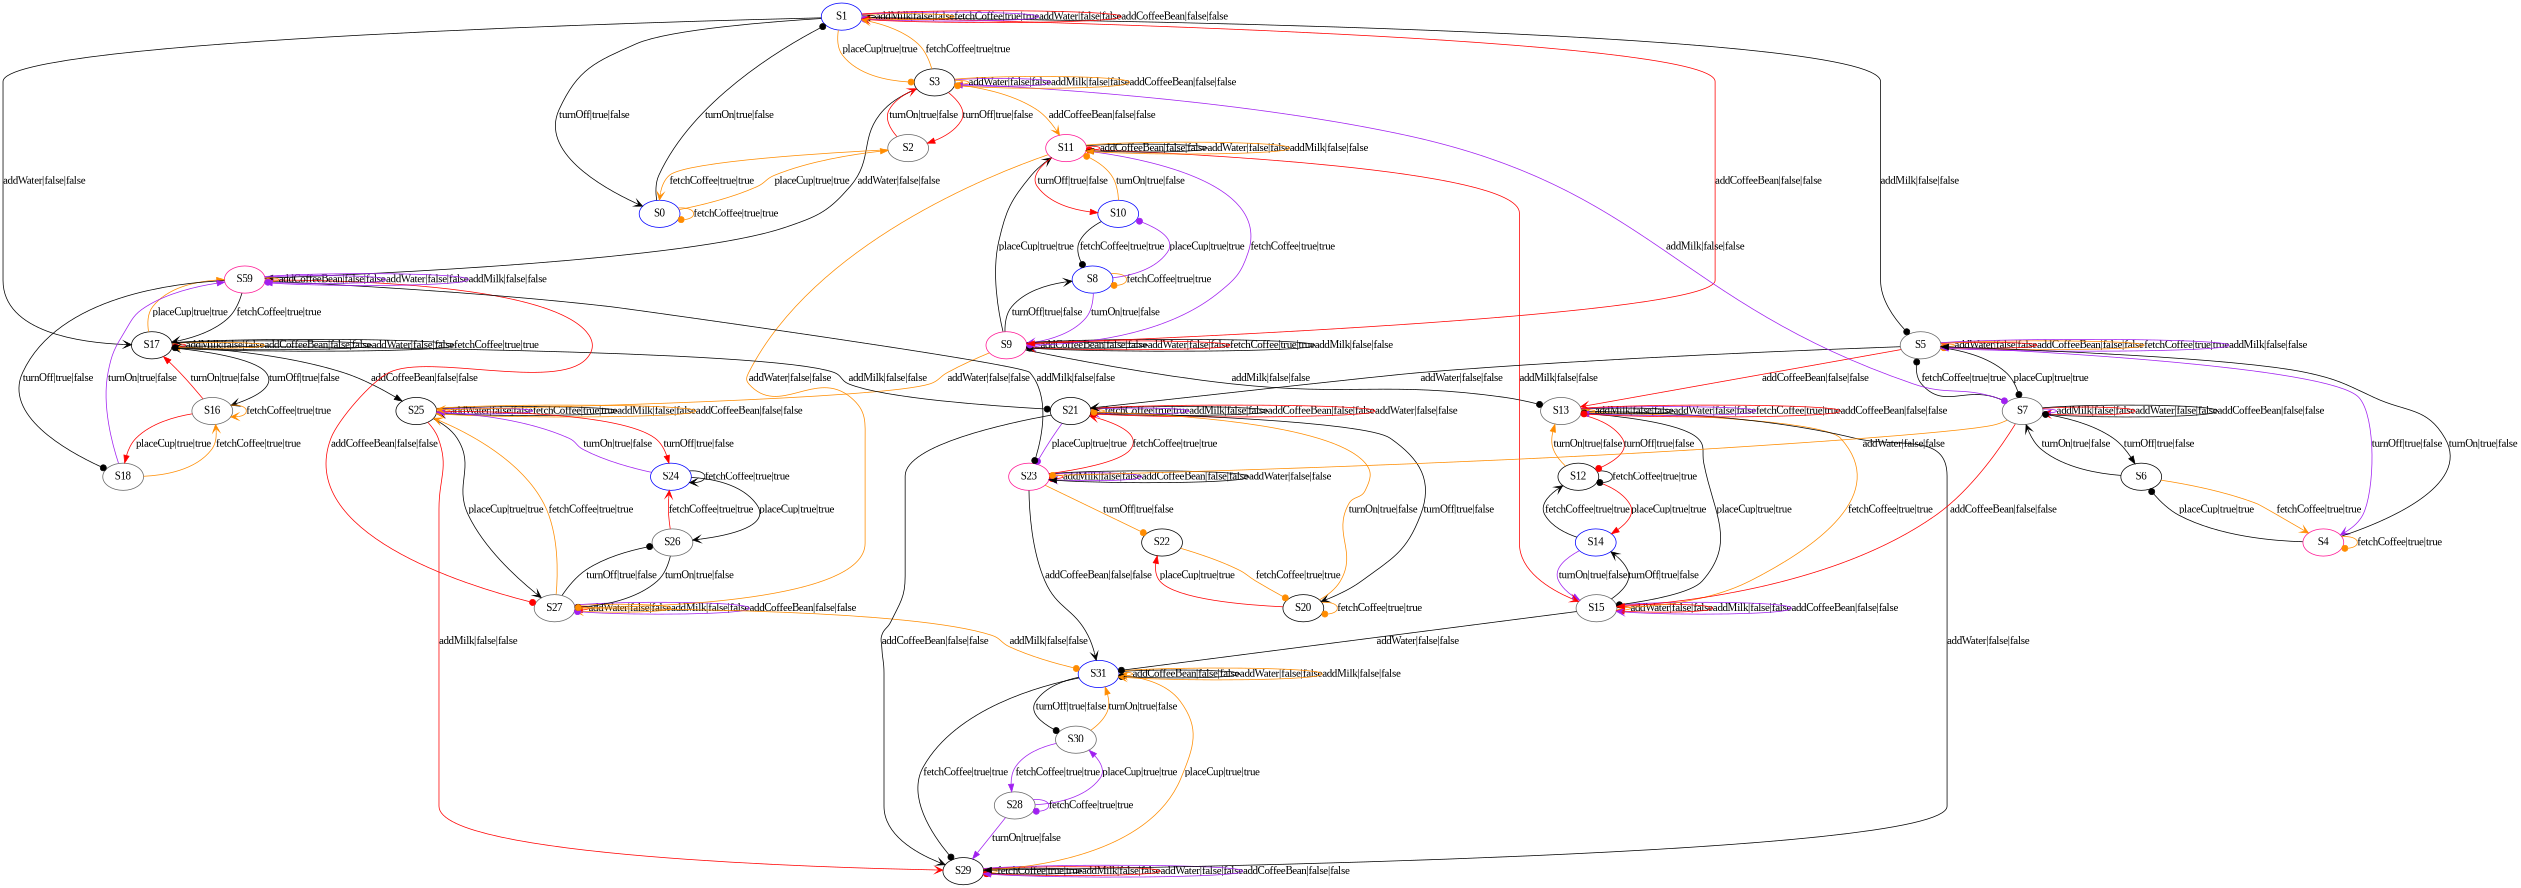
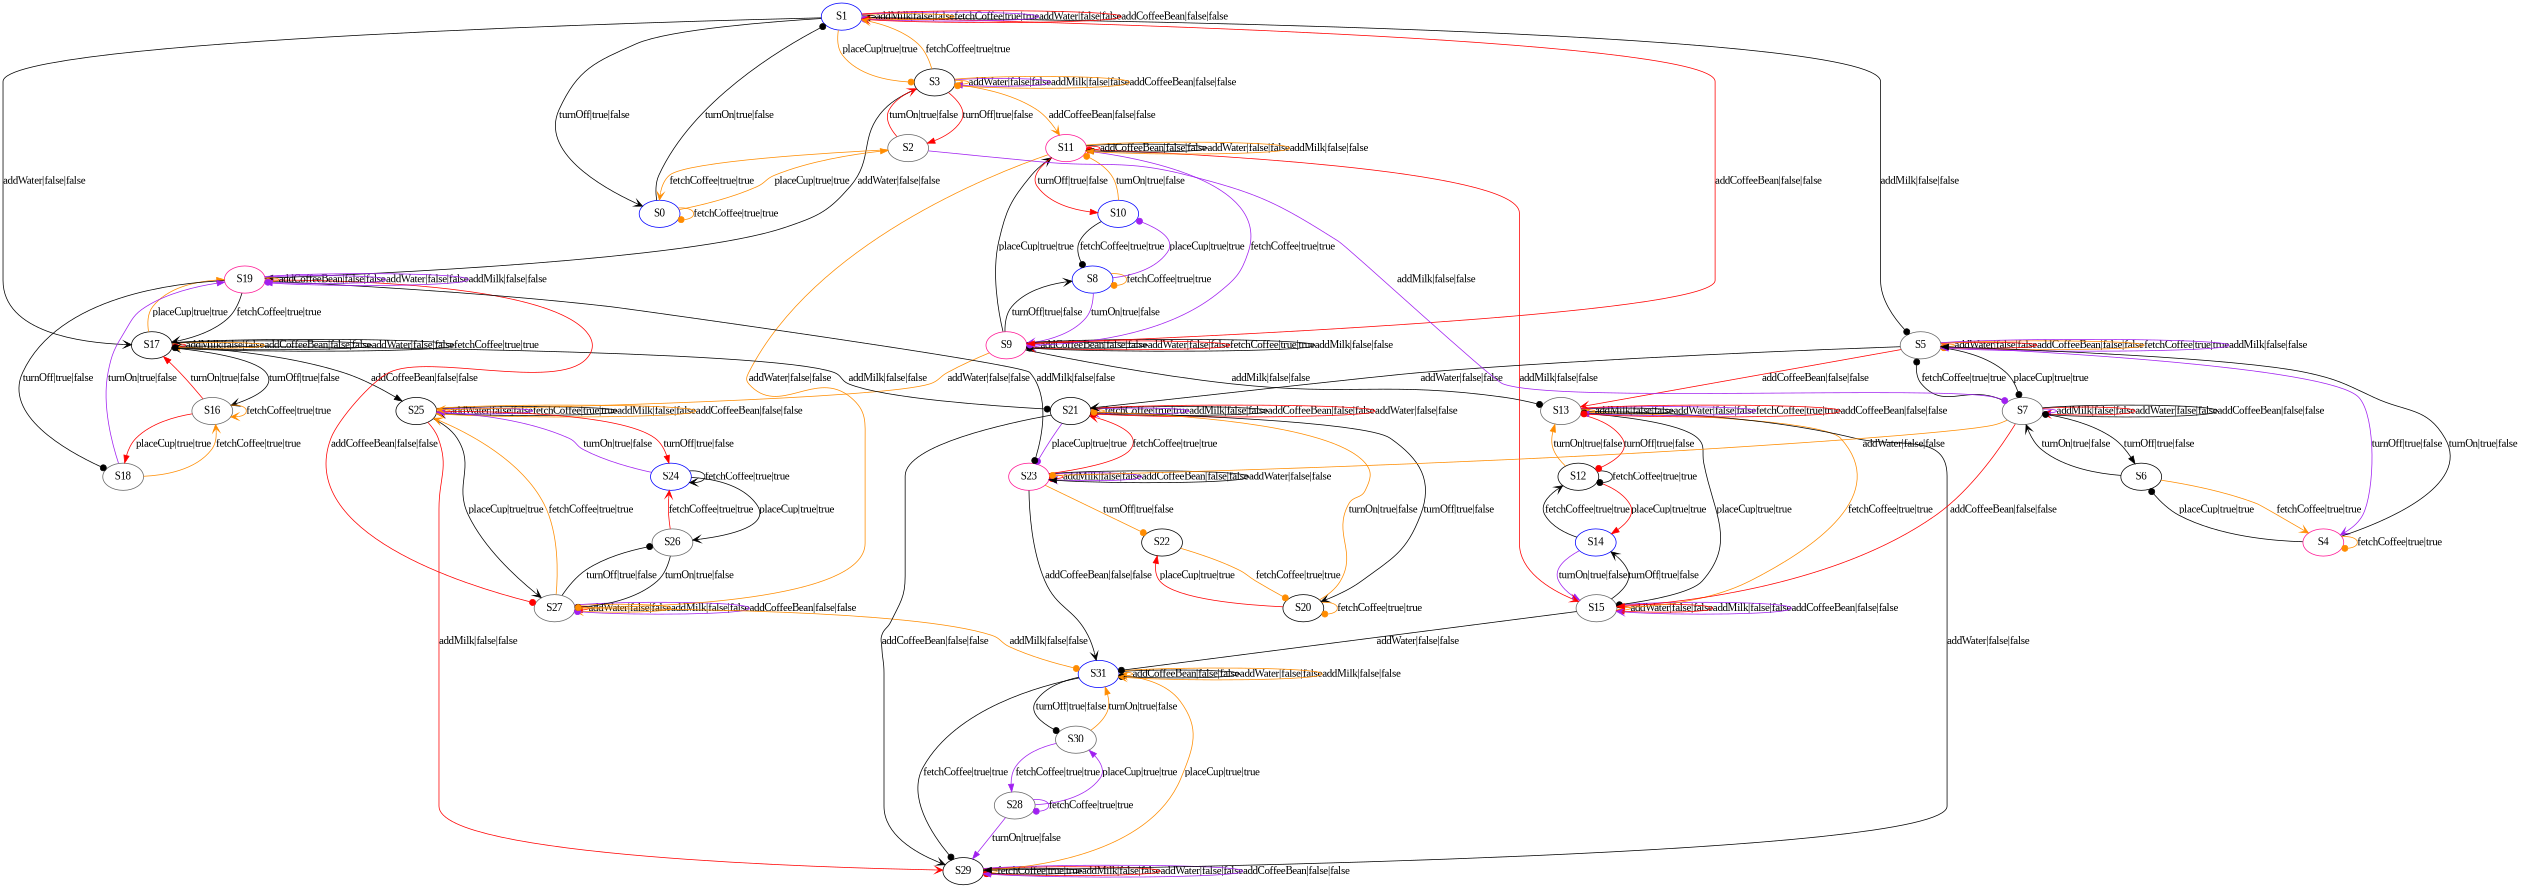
edge "S3" -> "S7": now "S2" -> "S7"
node "S59": label "S59" -> "S19"
